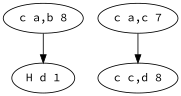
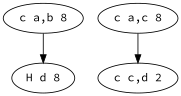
node "c a,c 7": label "c a,c 7" -> "c a,c 8"
node "H d 1": label "H d 1" -> "H d 8"
node "c c,d 8": label "c c,d 8" -> "c c,d 2"
